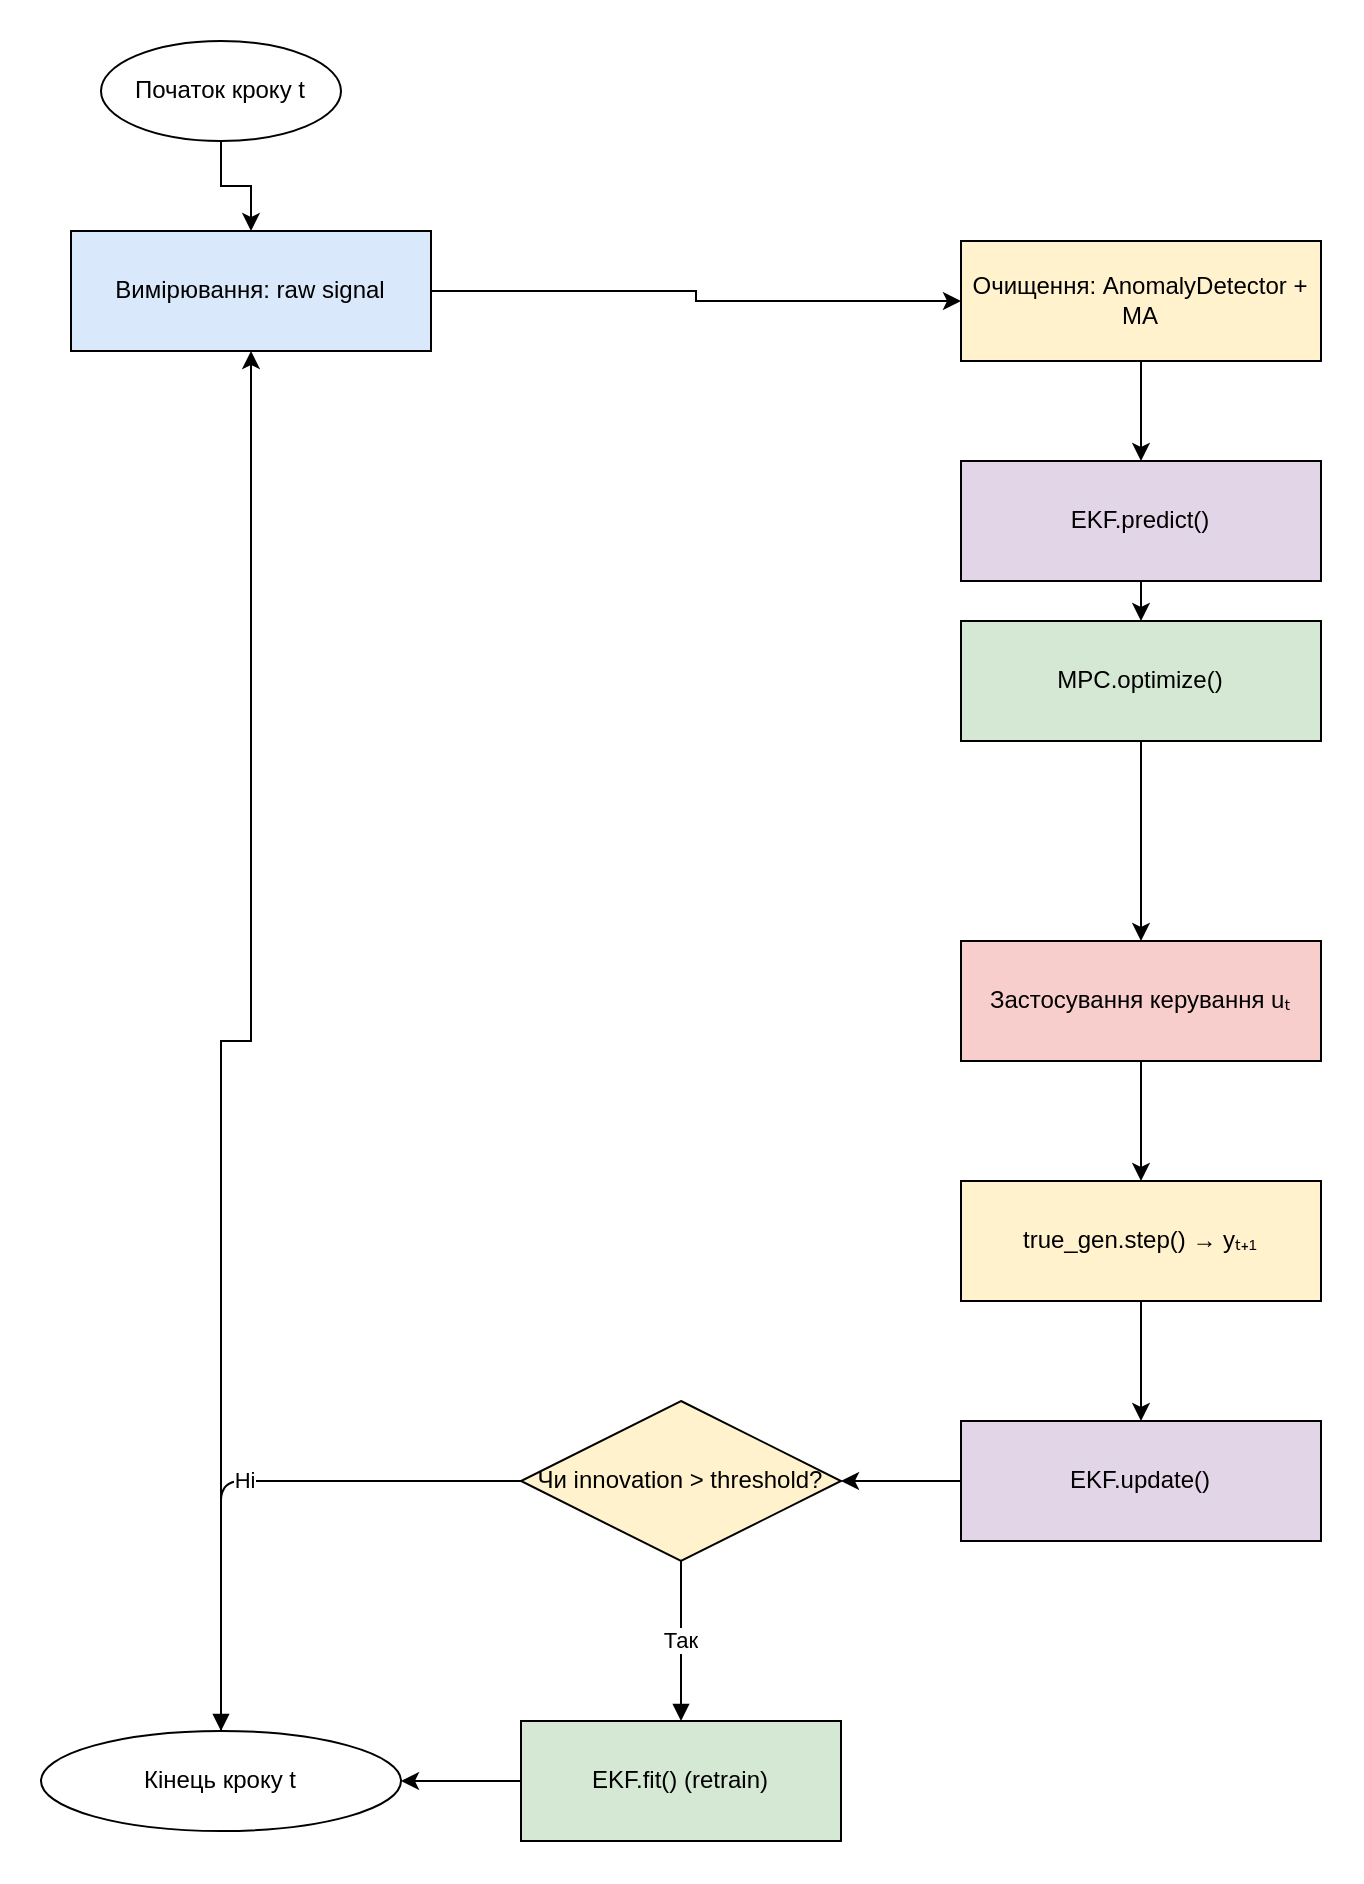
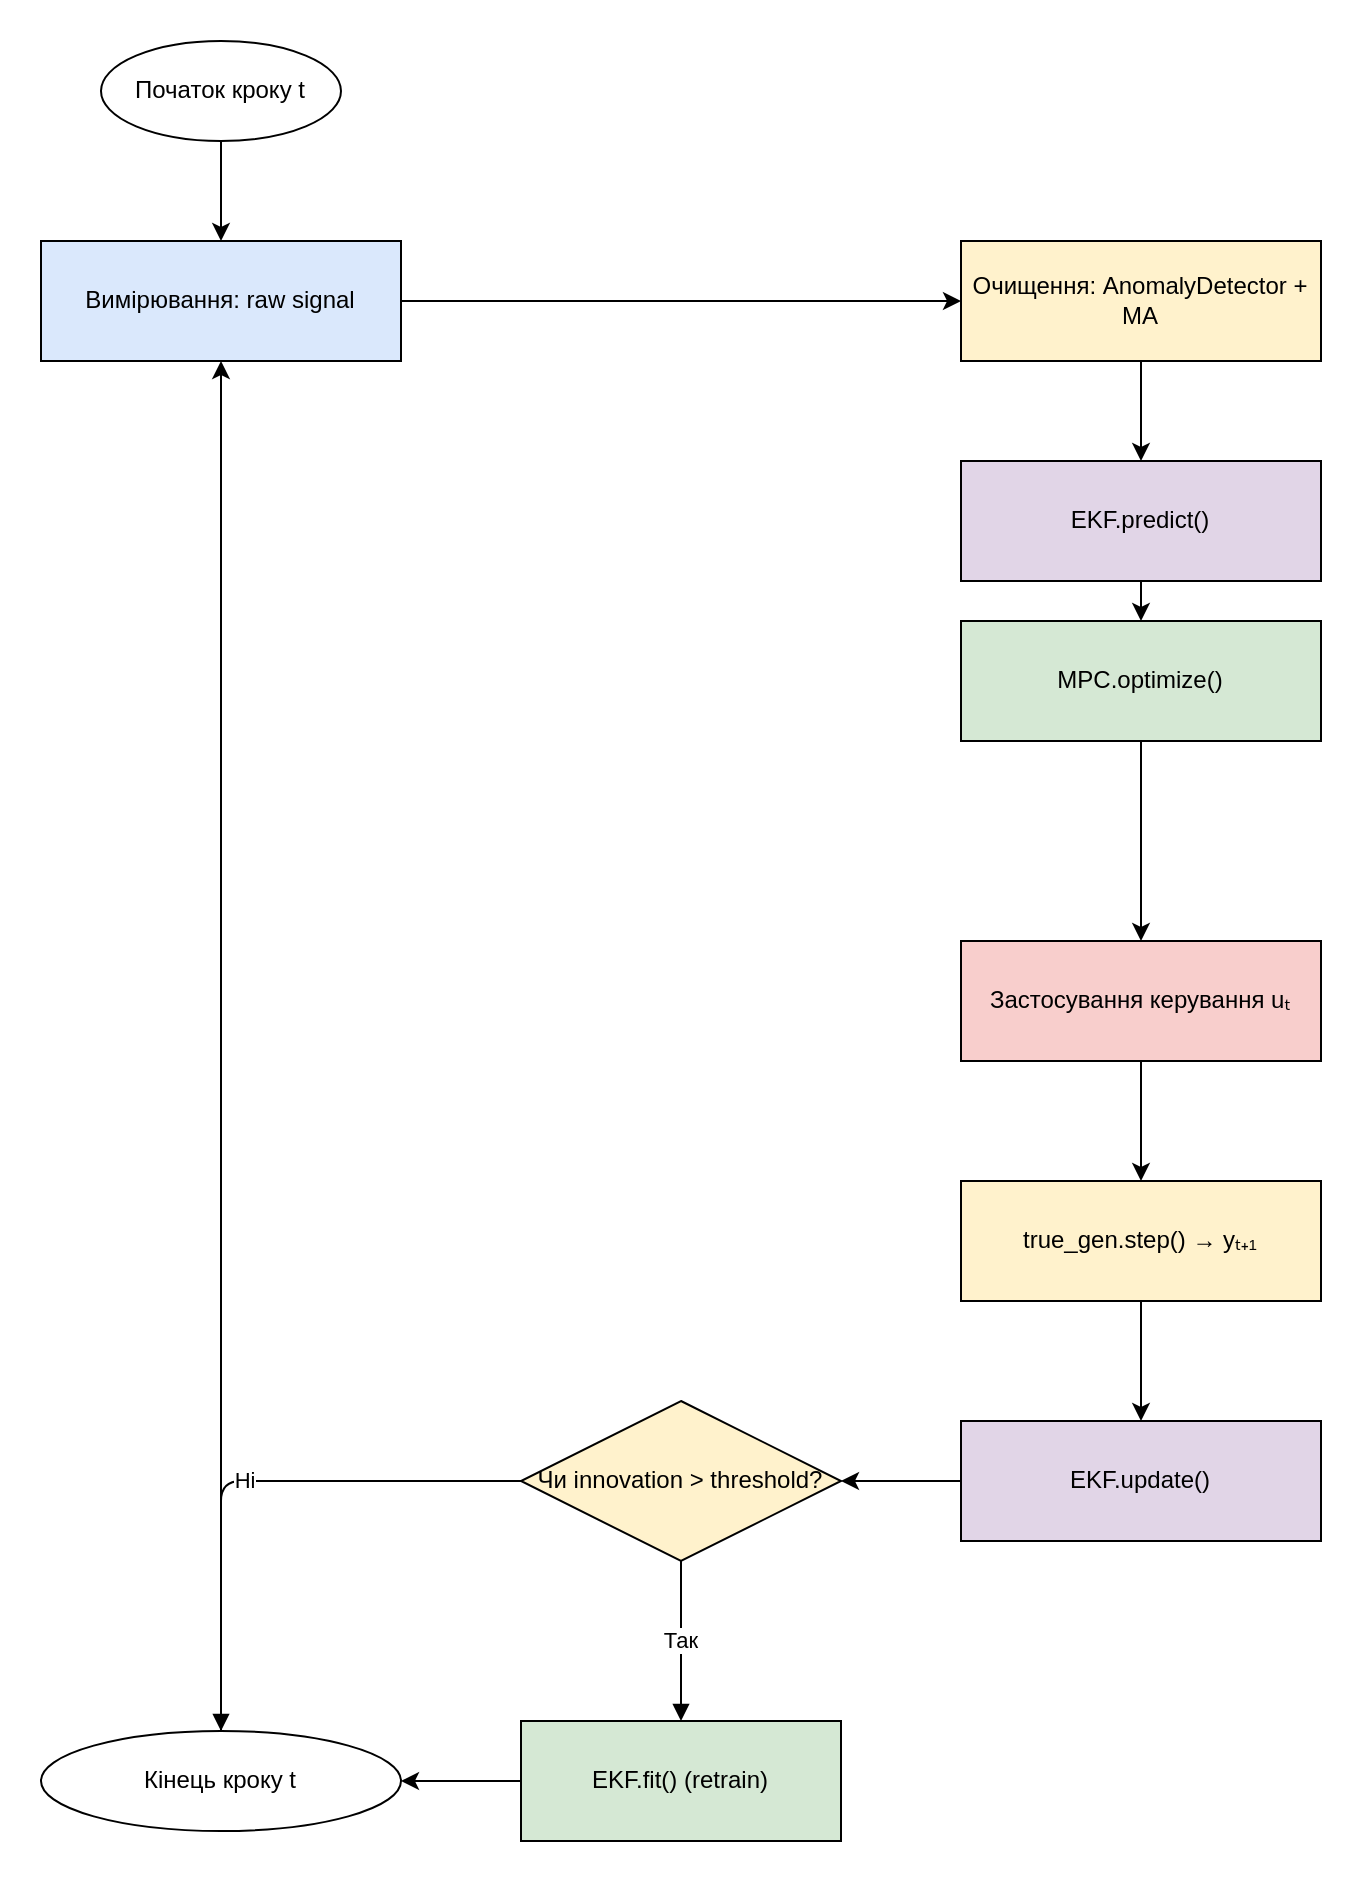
node "Вимірювання: raw signal": moved (251, 291) -> (221, 301)
